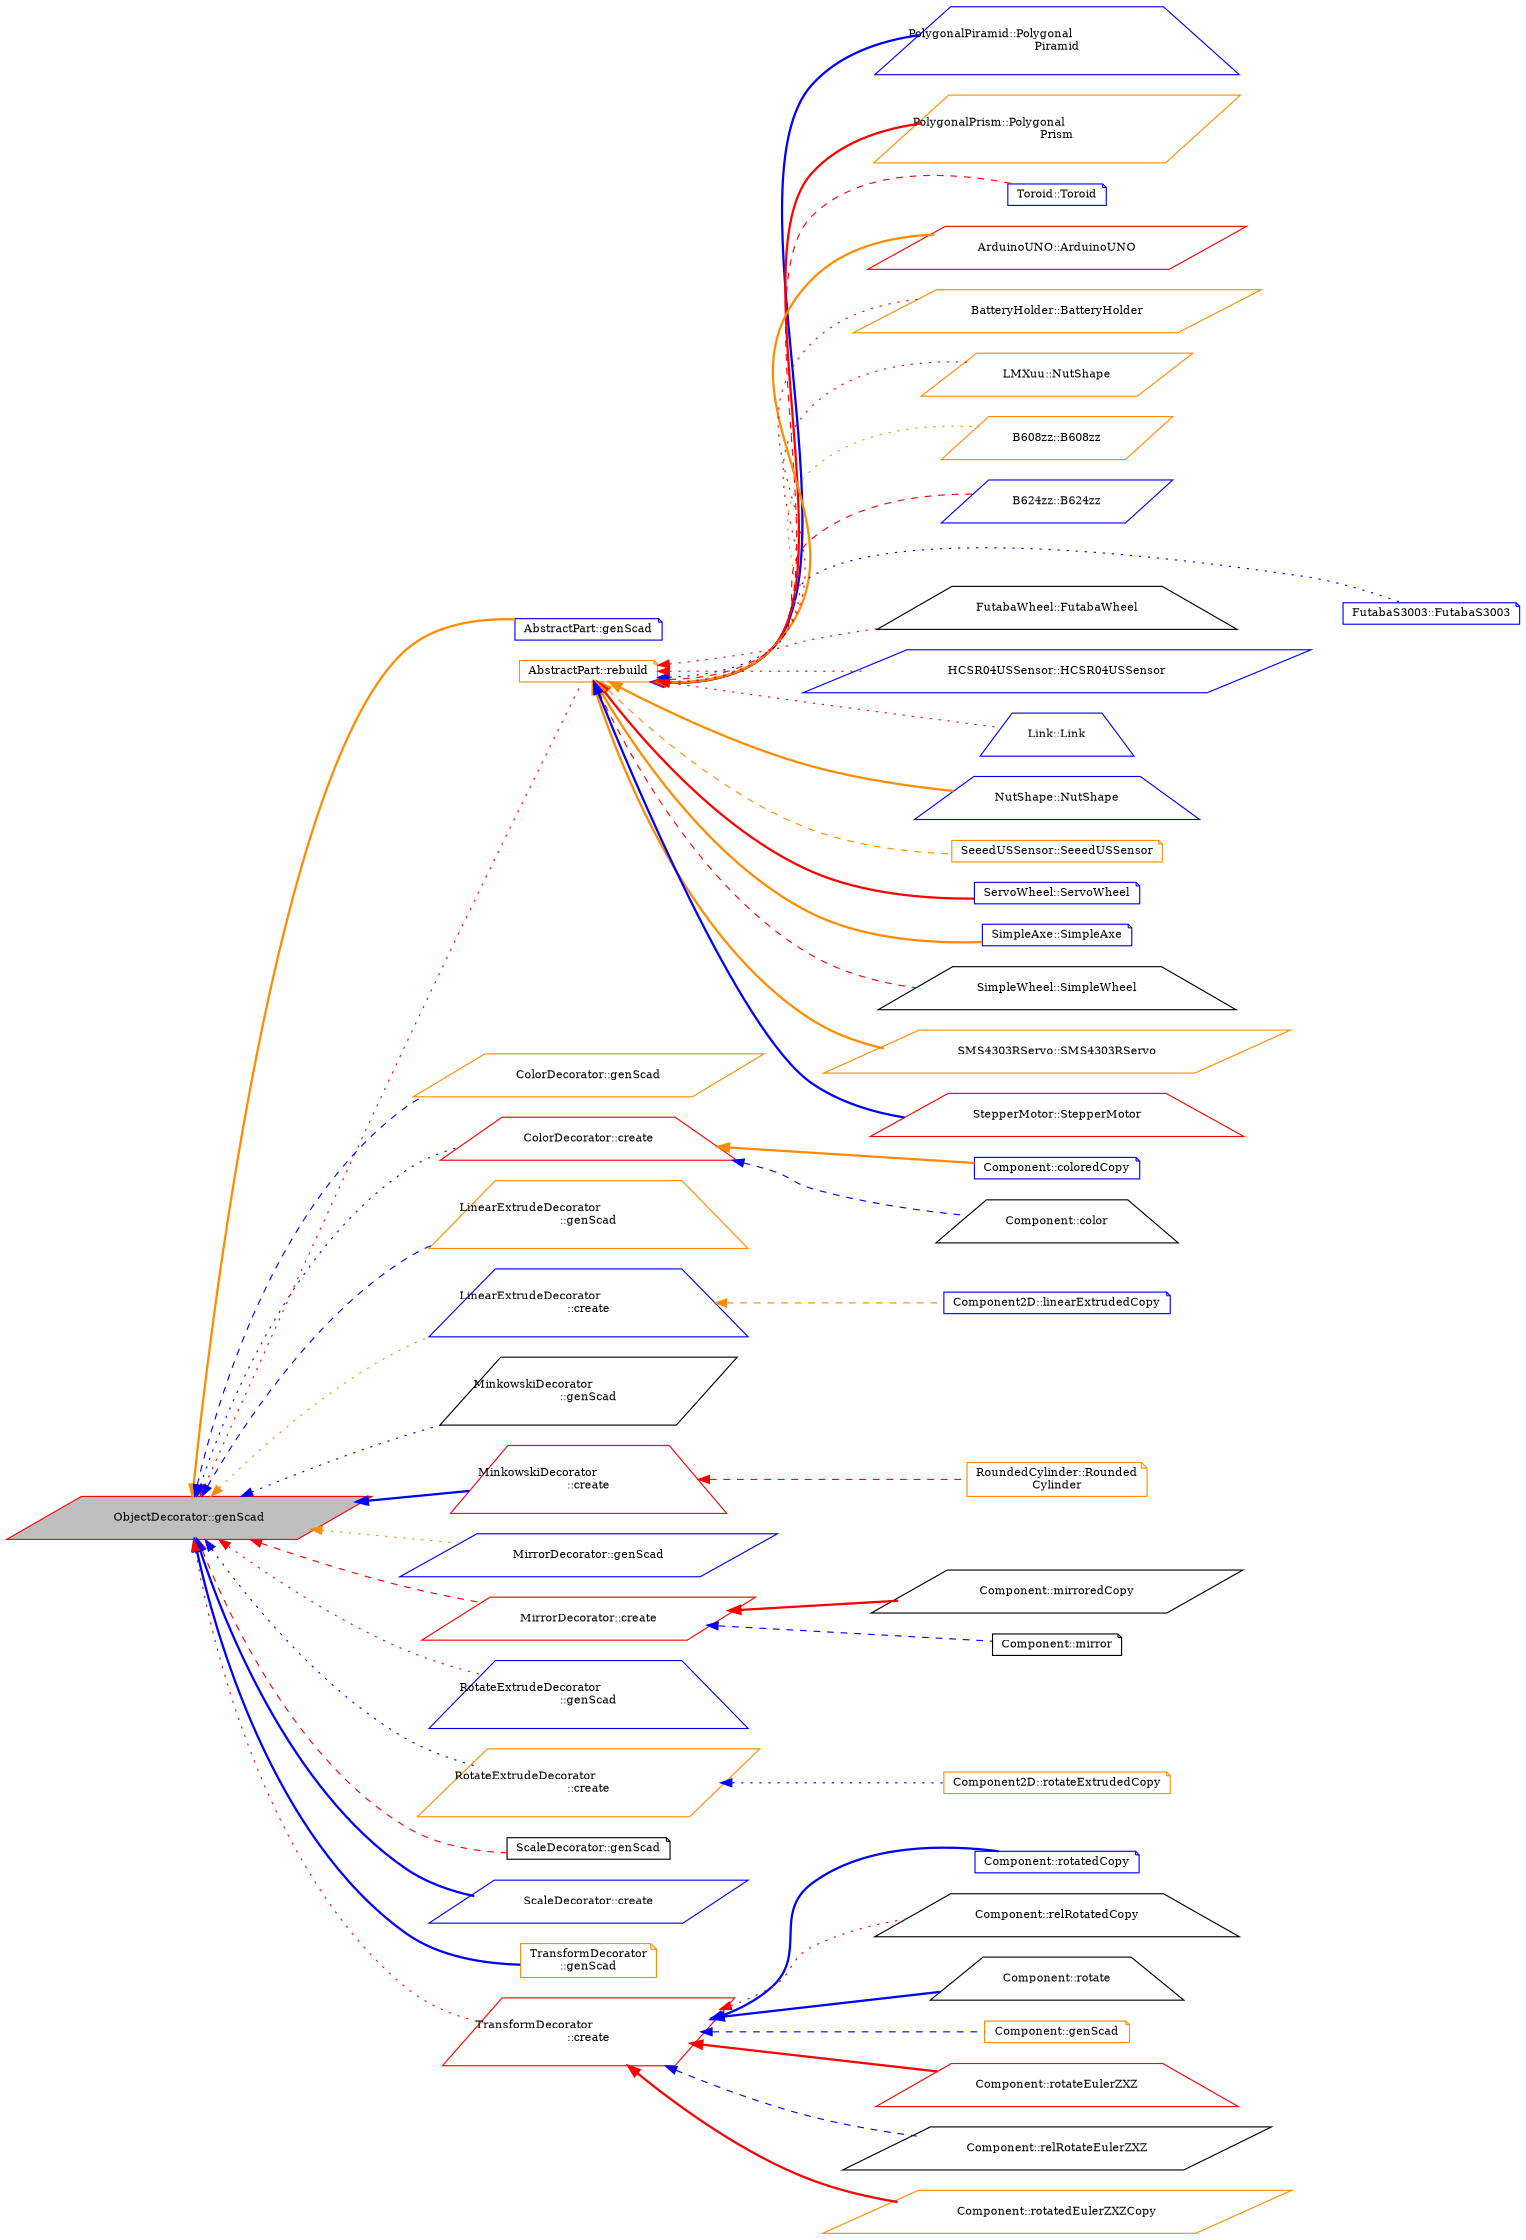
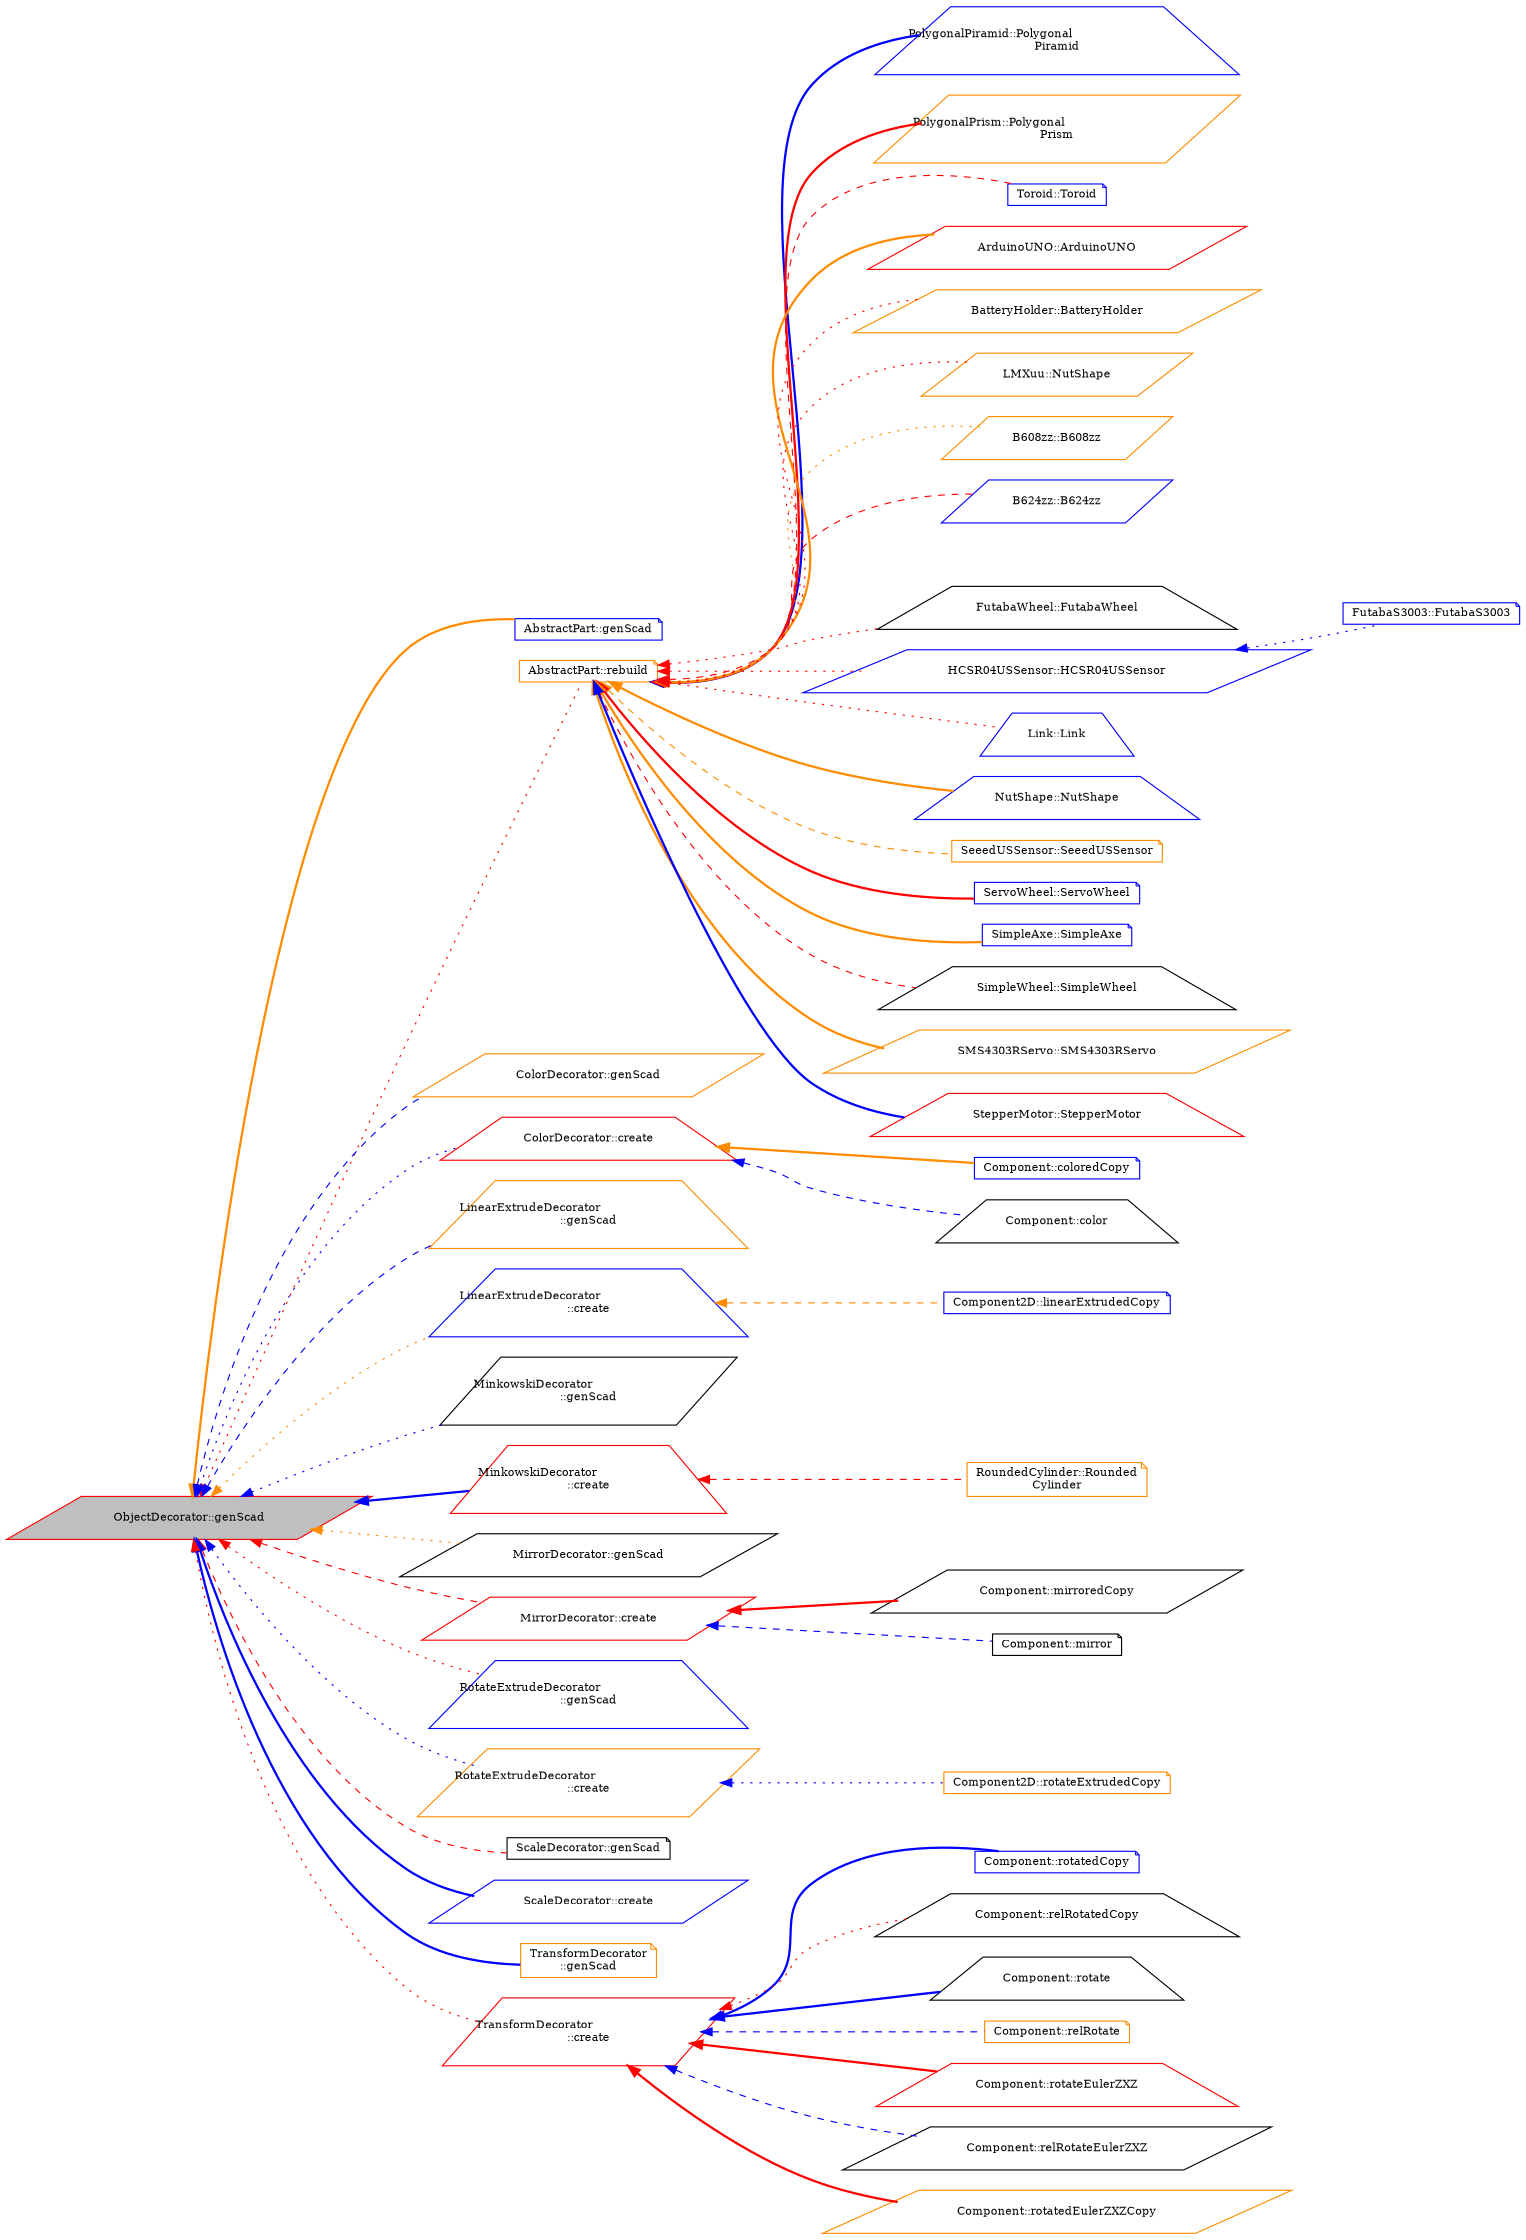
edge "FutabaS3003::FutabaS3003" -> "AbstractPart::rebuild": now "FutabaS3003::FutabaS3003" -> "HCSR04USSensor::HCSR04USSensor"
node "MirrorDecorator::genScad": color blue -> black
node "Component::genScad": label "Component::genScad" -> "Component::relRotate"
